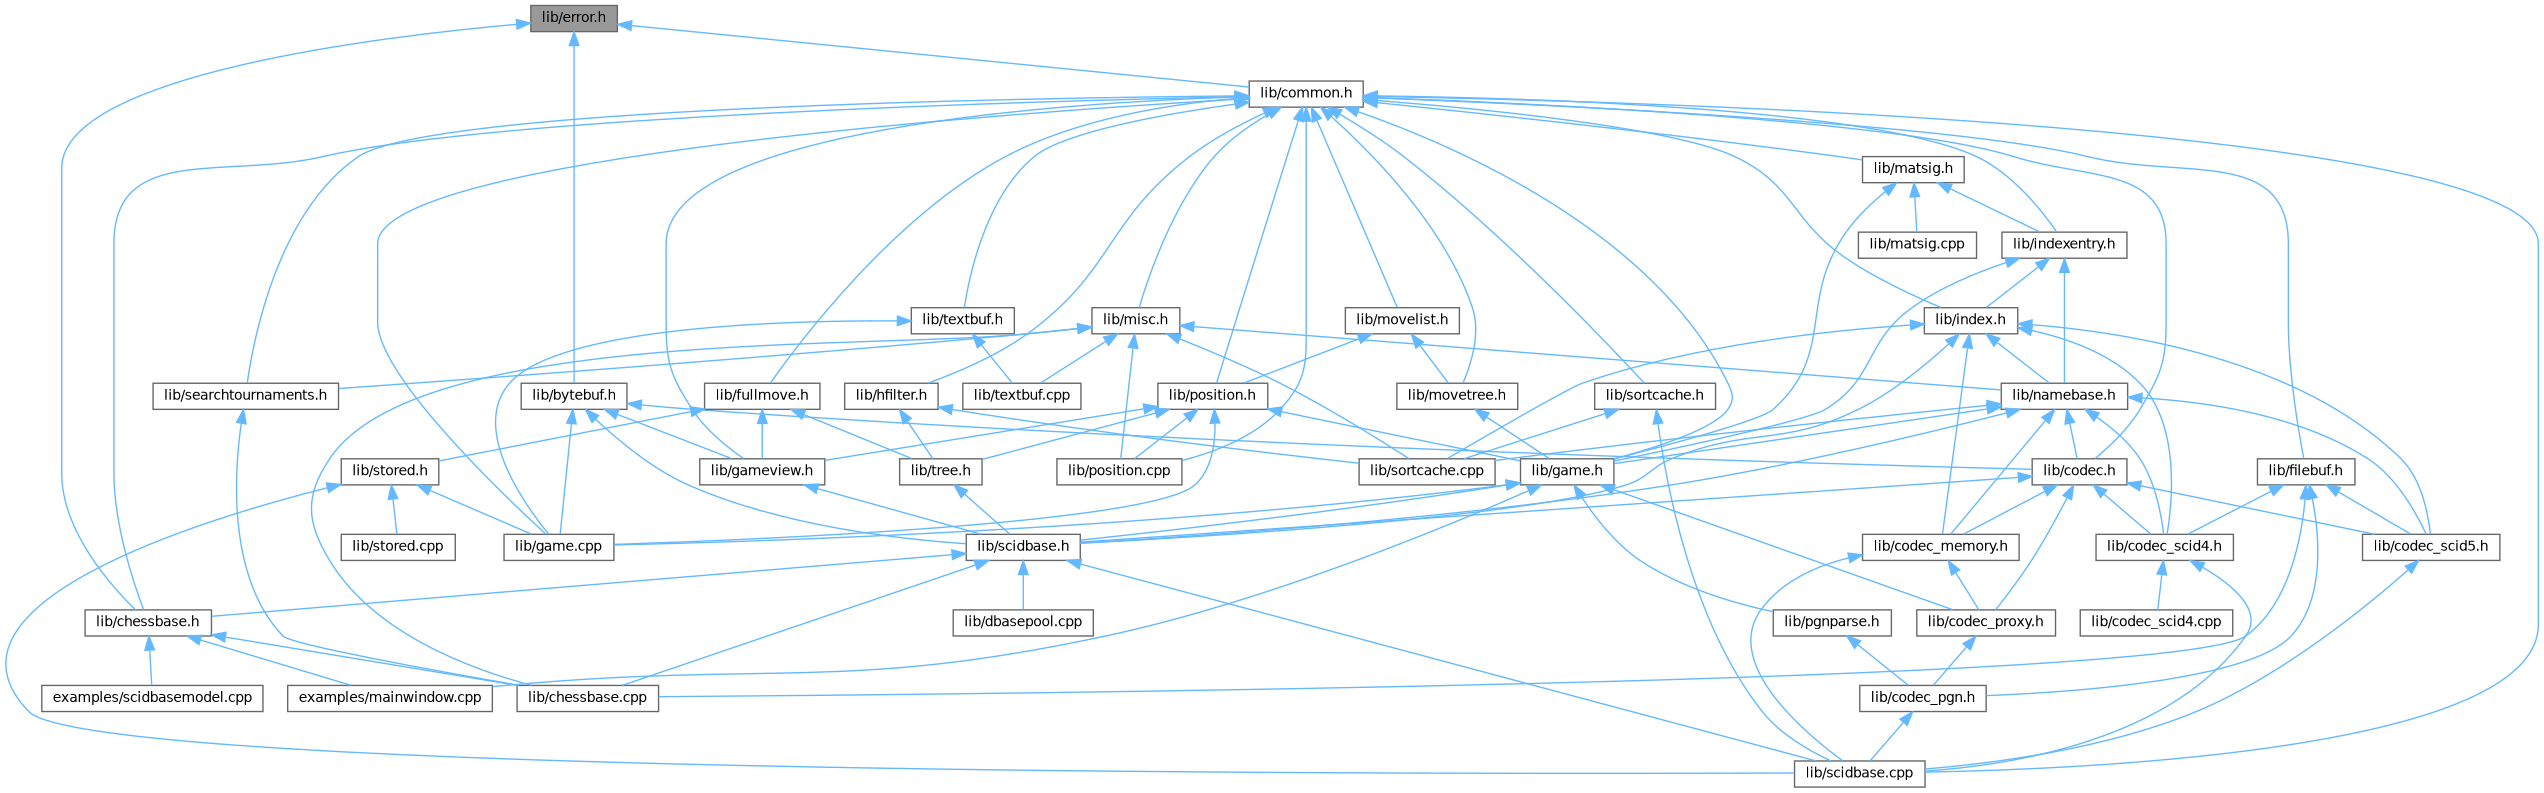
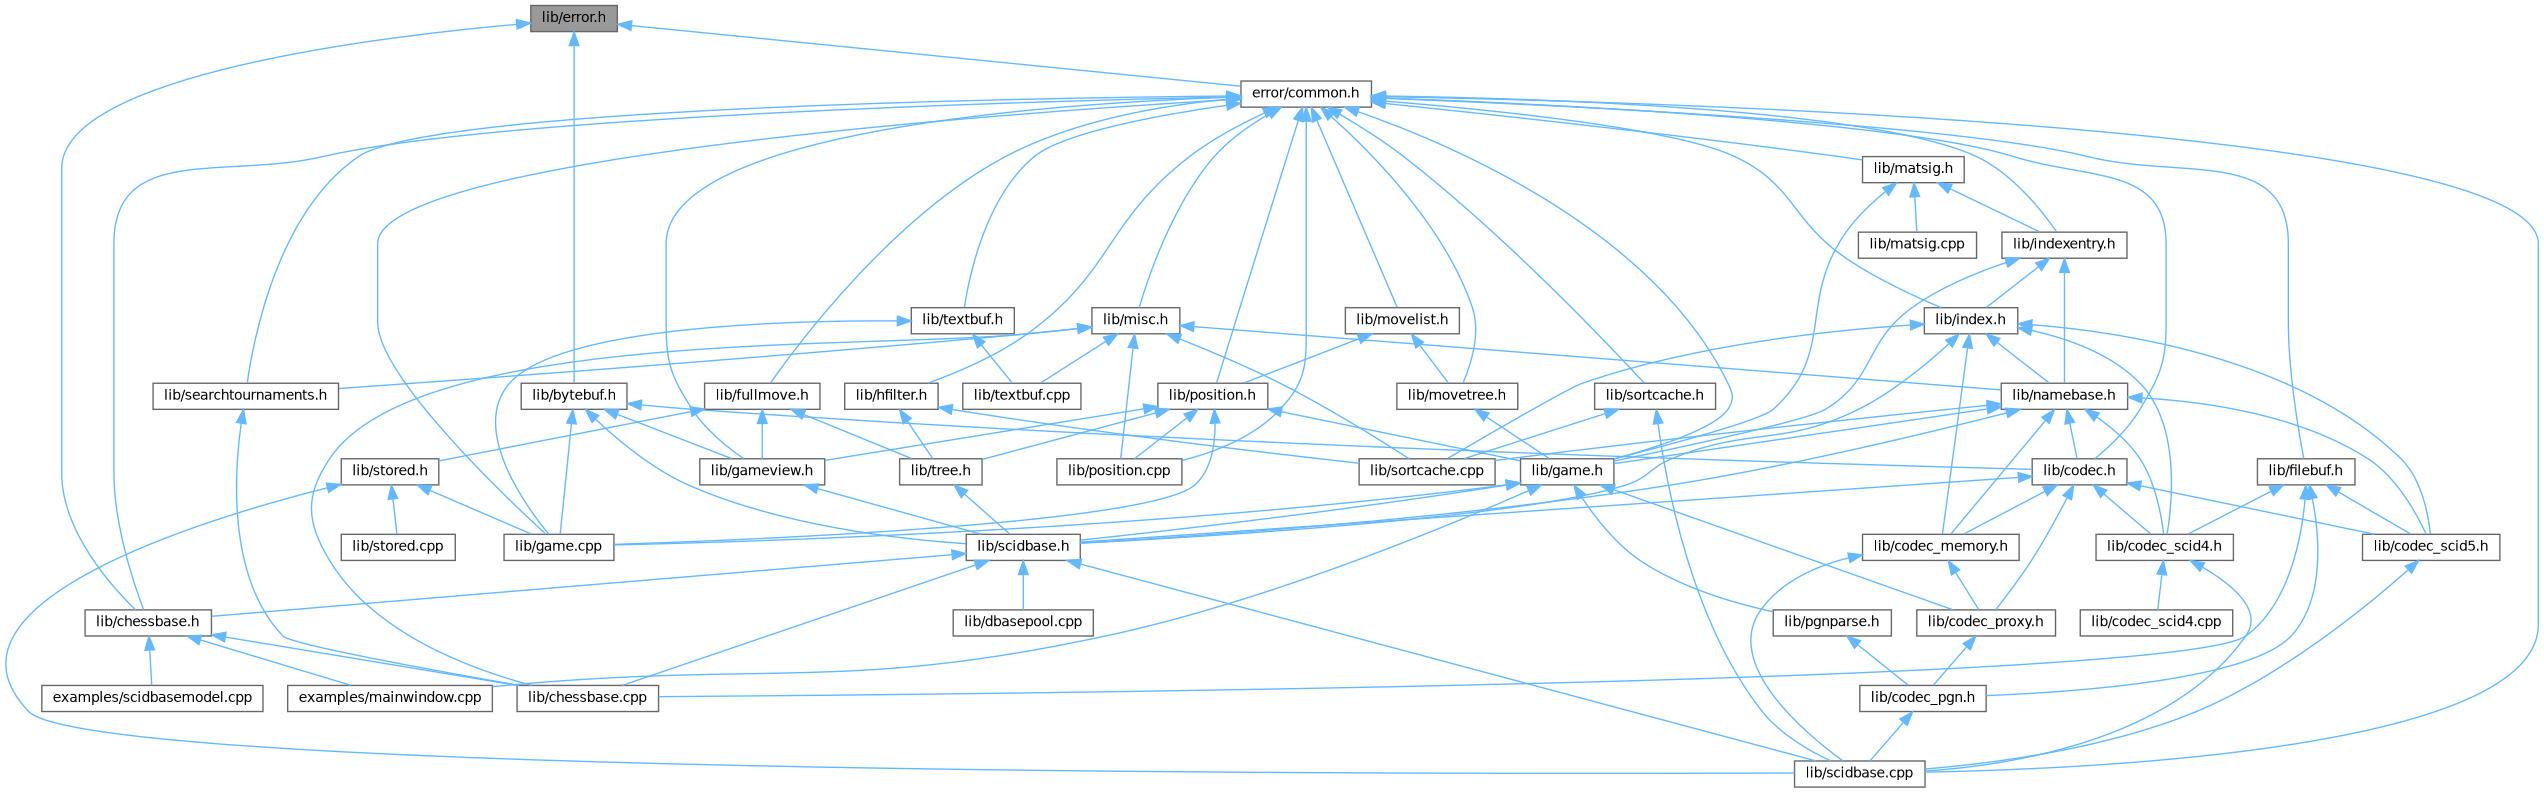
node "lib/common.h": label "lib/common.h" -> "error/common.h"
